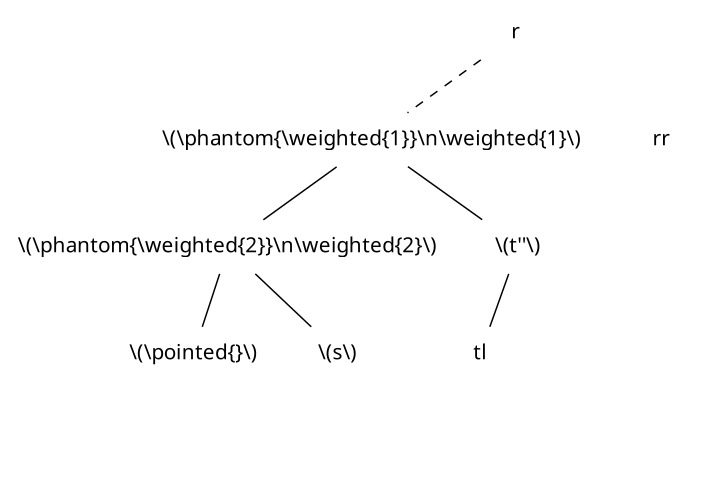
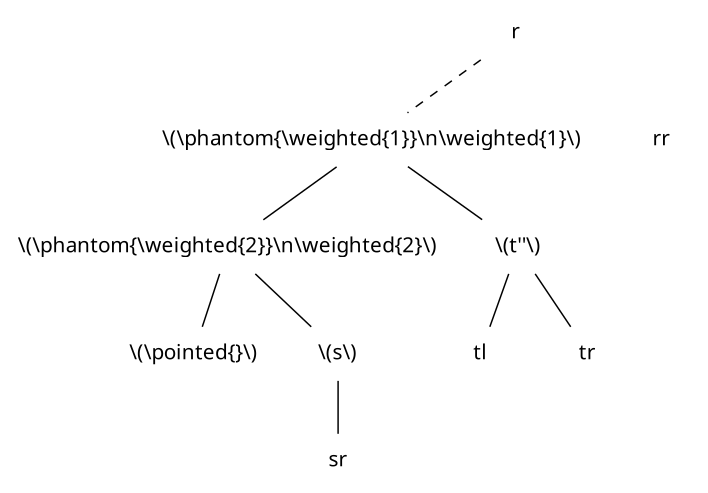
node "tr": added
node "sr": added
